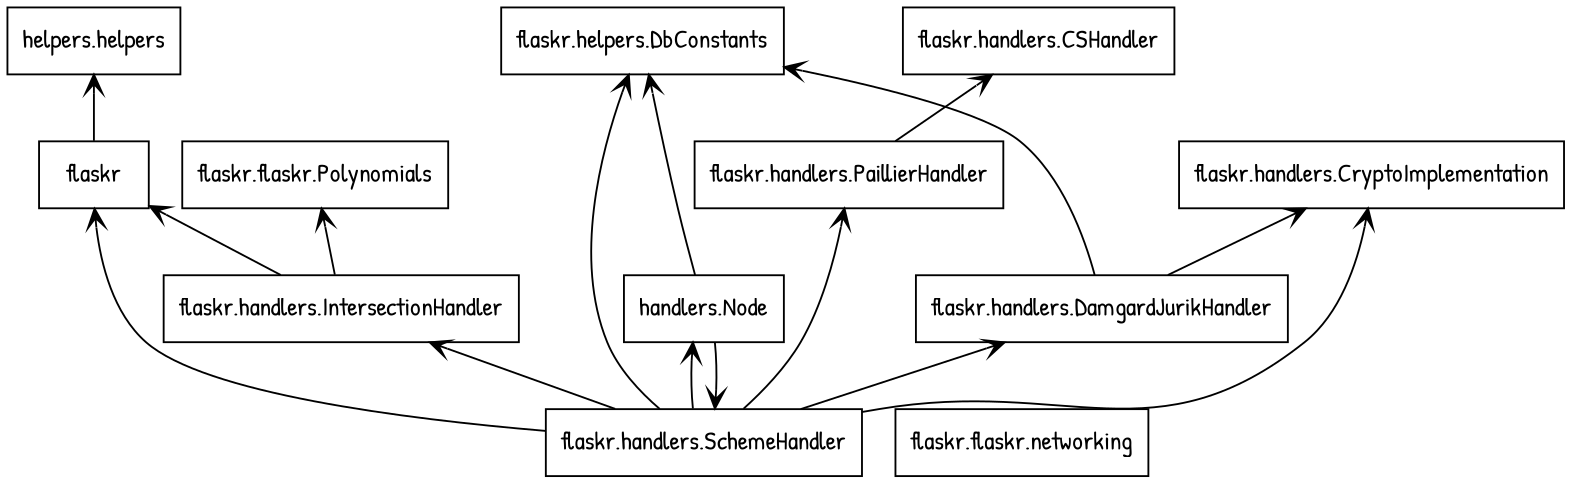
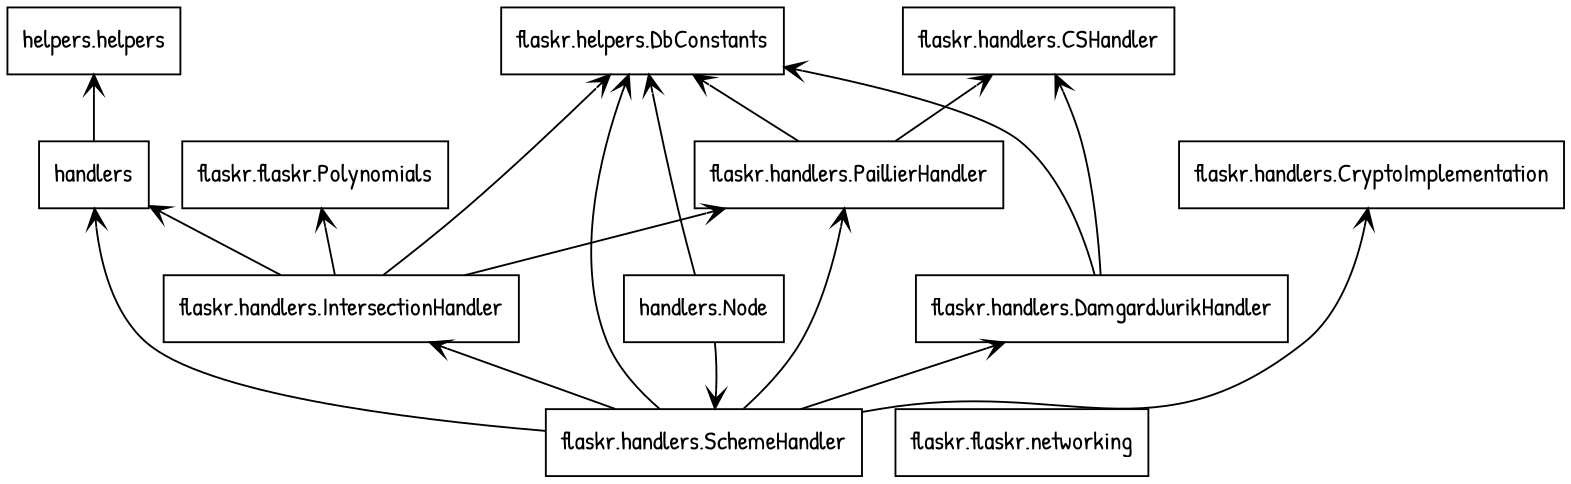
edge "flaskr.handlers.PaillierHandler" -> "flaskr.helpers.DbConstants": added
node "flaskr": label "flaskr" -> "handlers"
edge "flaskr.handlers.IntersectionHandler" -> "flaskr.helpers.DbConstants": added
edge "flaskr.handlers.IntersectionHandler" -> "flaskr.handlers.PaillierHandler": added
edge "flaskr.handlers.DamgardJurikHandler" -> "flaskr.handlers.CryptoImplementation": now "flaskr.handlers.DamgardJurikHandler" -> "flaskr.handlers.CSHandler"
edge "flaskr.handlers.SchemeHandler" -> "handlers.Node": removed
